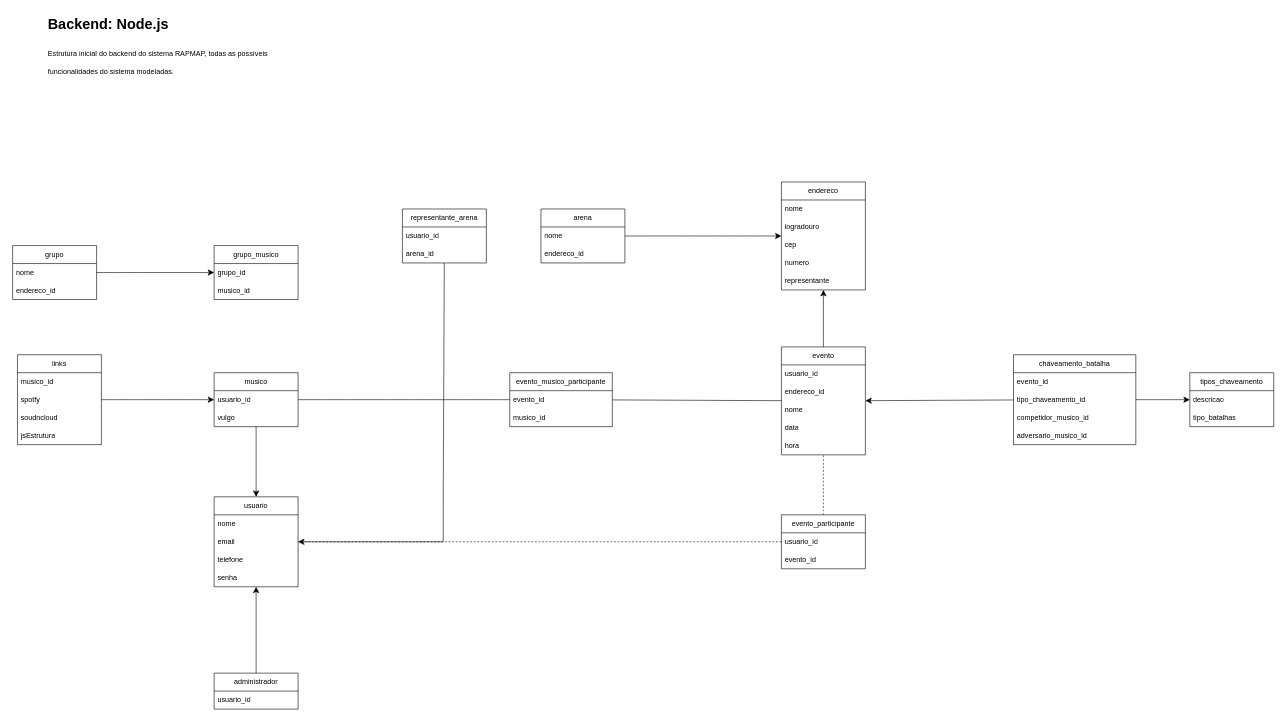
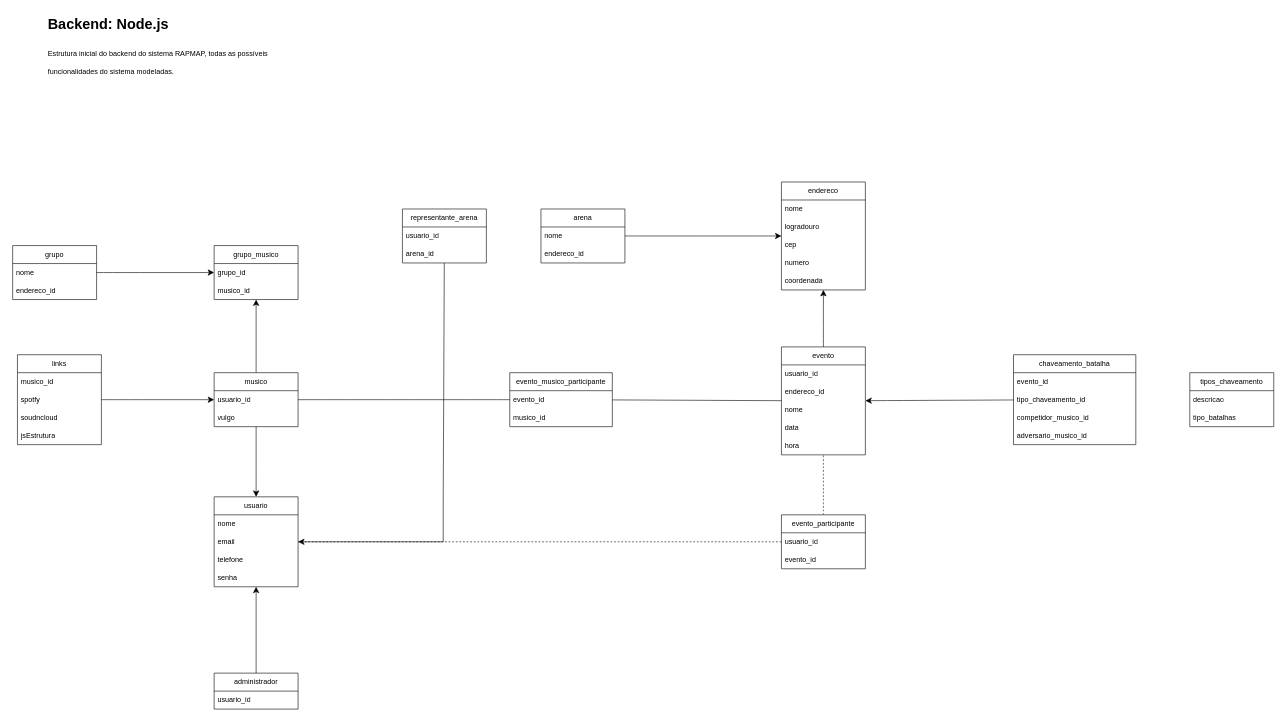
node "representante": label "representante" -> "coordenada"
edge "musico" -> "grupo_musico": added
edge "chaveamento_batalha" -> "tipos_chaveamento": removed
